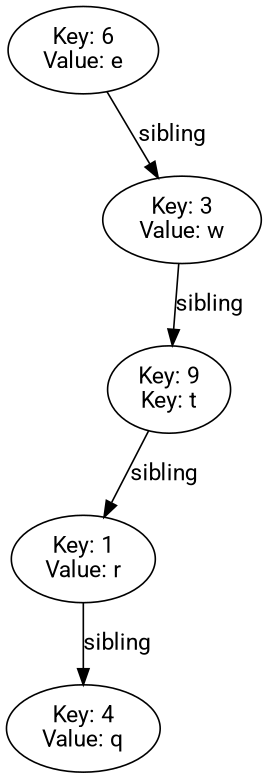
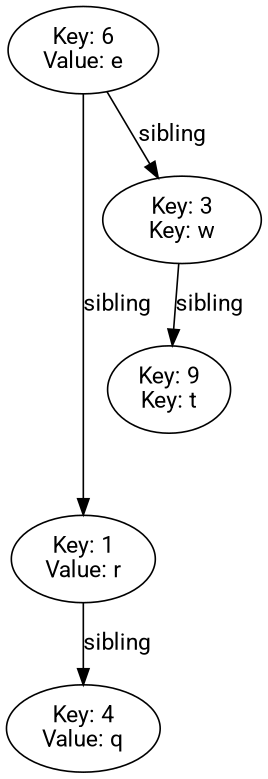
node "Key: 3 Value: w": label "Key: 3 Value: w" -> "Key: 3 Key: w"
edge "Key: 9 Key: t" -> "Key: 1 Value: r": now "Key: 6 Value: e" -> "Key: 1 Value: r"
